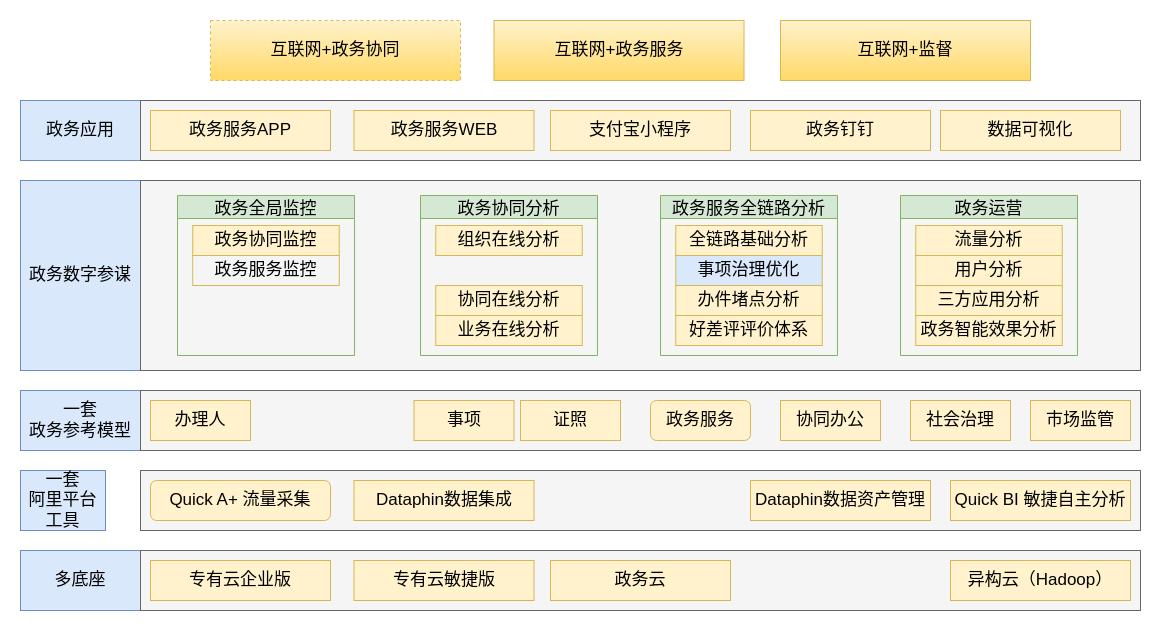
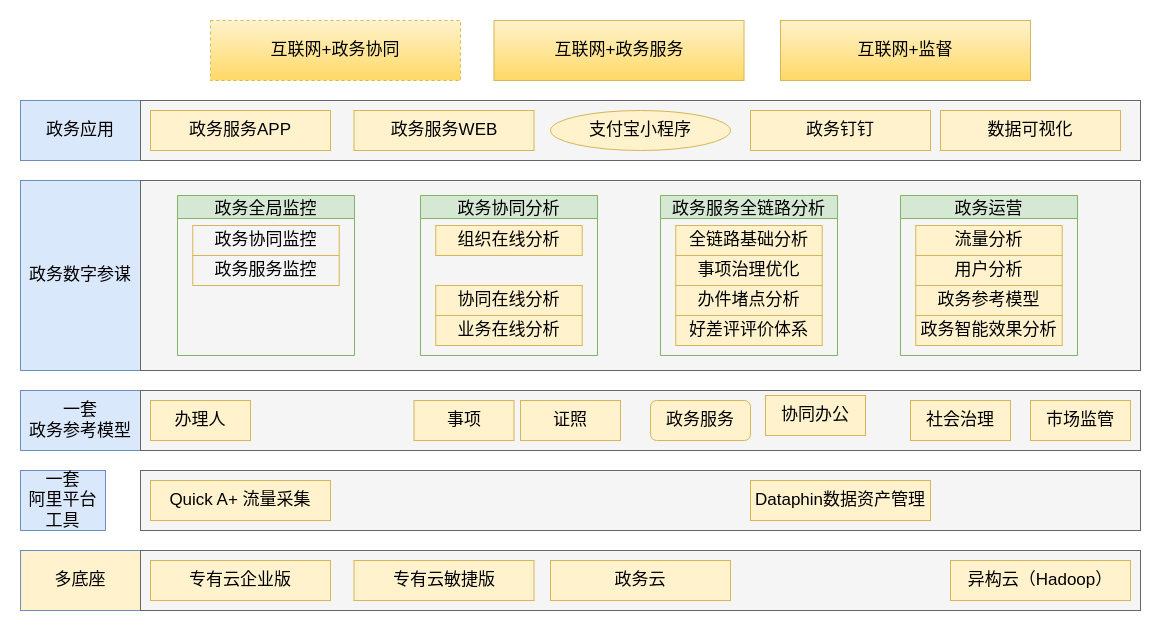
node "支付宝小程序": shape rectangle -> ellipse
node "政务协同监控": fillcolor #fff2cc -> #f5f5f5
node "事项治理优化": fillcolor #dae8fc -> #fff2cc
node "三方应用分析": label "三方应用分析" -> "政务参考模型"
node "协同办公": moved (831, 421) -> (816, 416)
node "Quick A+ 流量采集": shape rounded rectangle -> rectangle
node "Dataphin数据集成": removed
node "Quick BI 敏捷自主分析": removed
node "多底座": fillcolor #dae8fc -> #fff2cc
